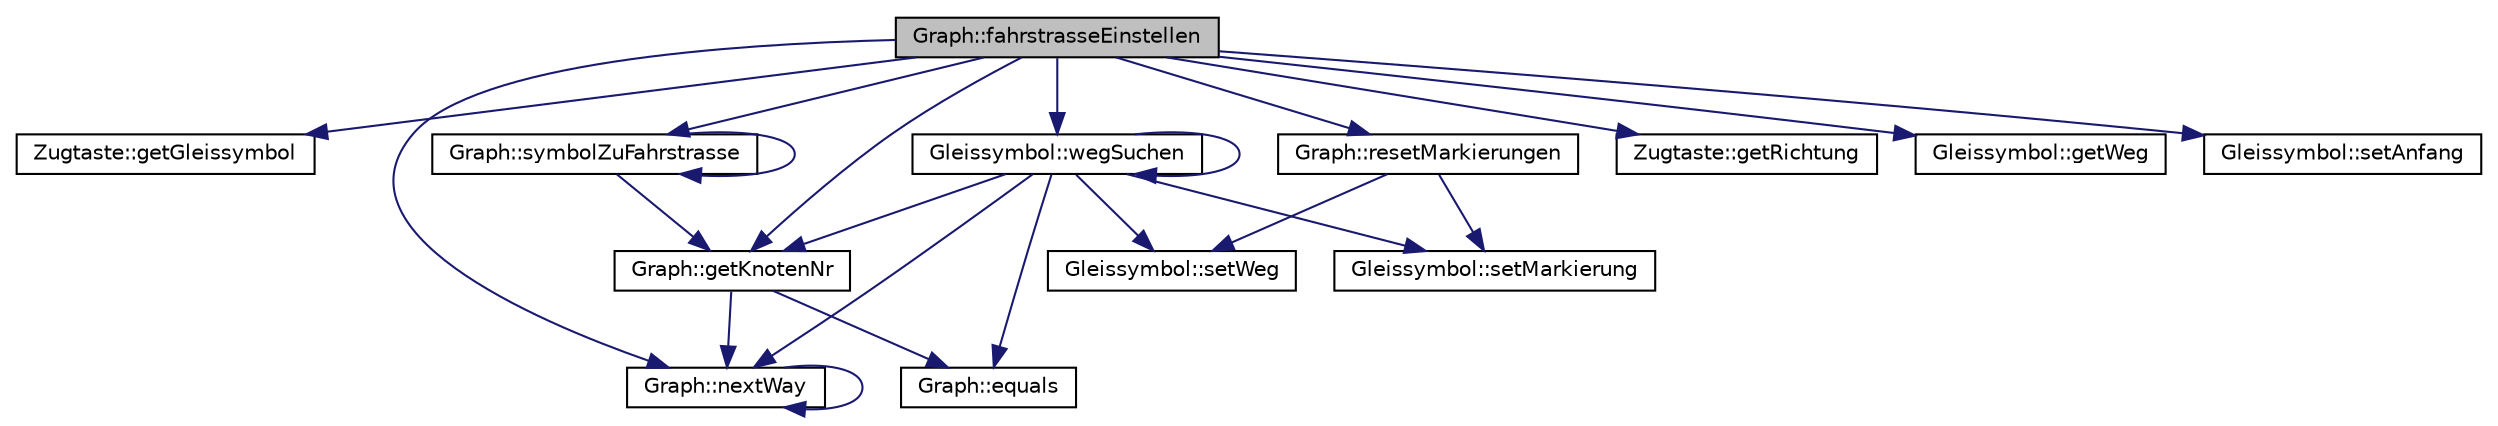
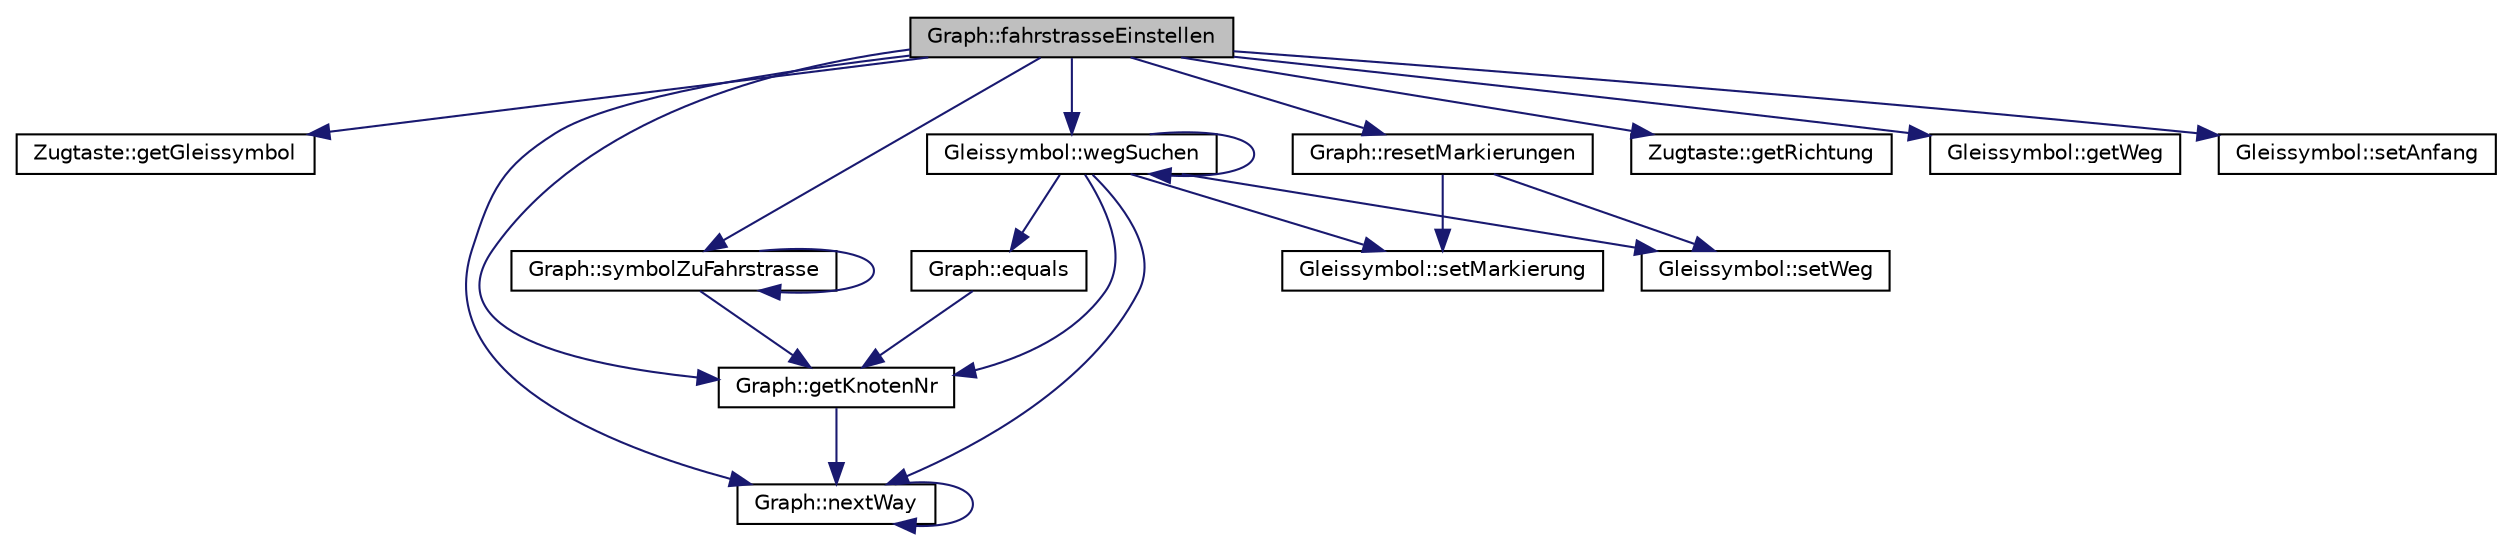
edge "Graph::getKnotenNr" -> "Graph::equals": reversed
